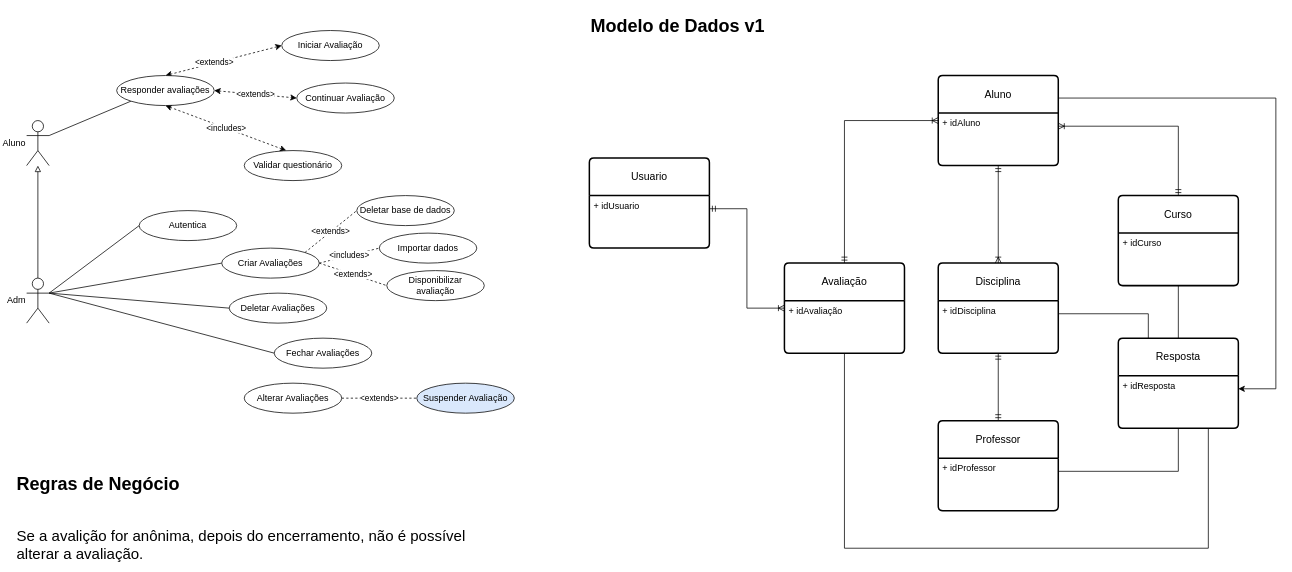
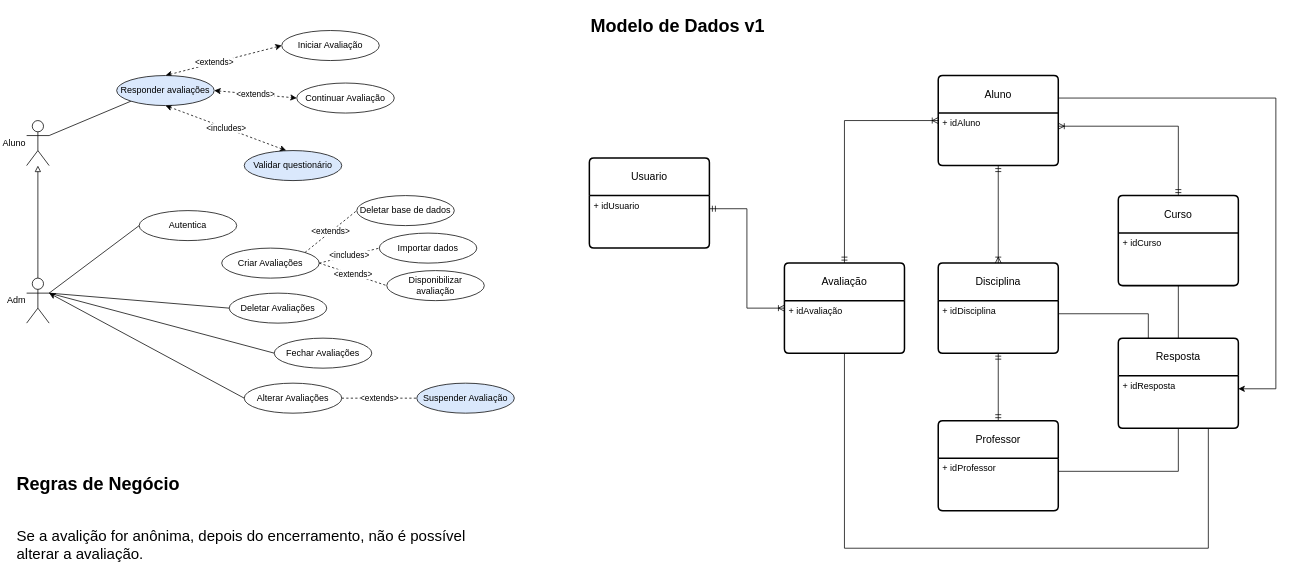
node "Responder avaliações": fillcolor #ffffff -> #dae8fc
node "Validar questionário": fillcolor #ffffff -> #dae8fc
edge "Criar Avaliações" -- "Adm": removed
edge "Alterar Avaliações" -> "Adm": added
